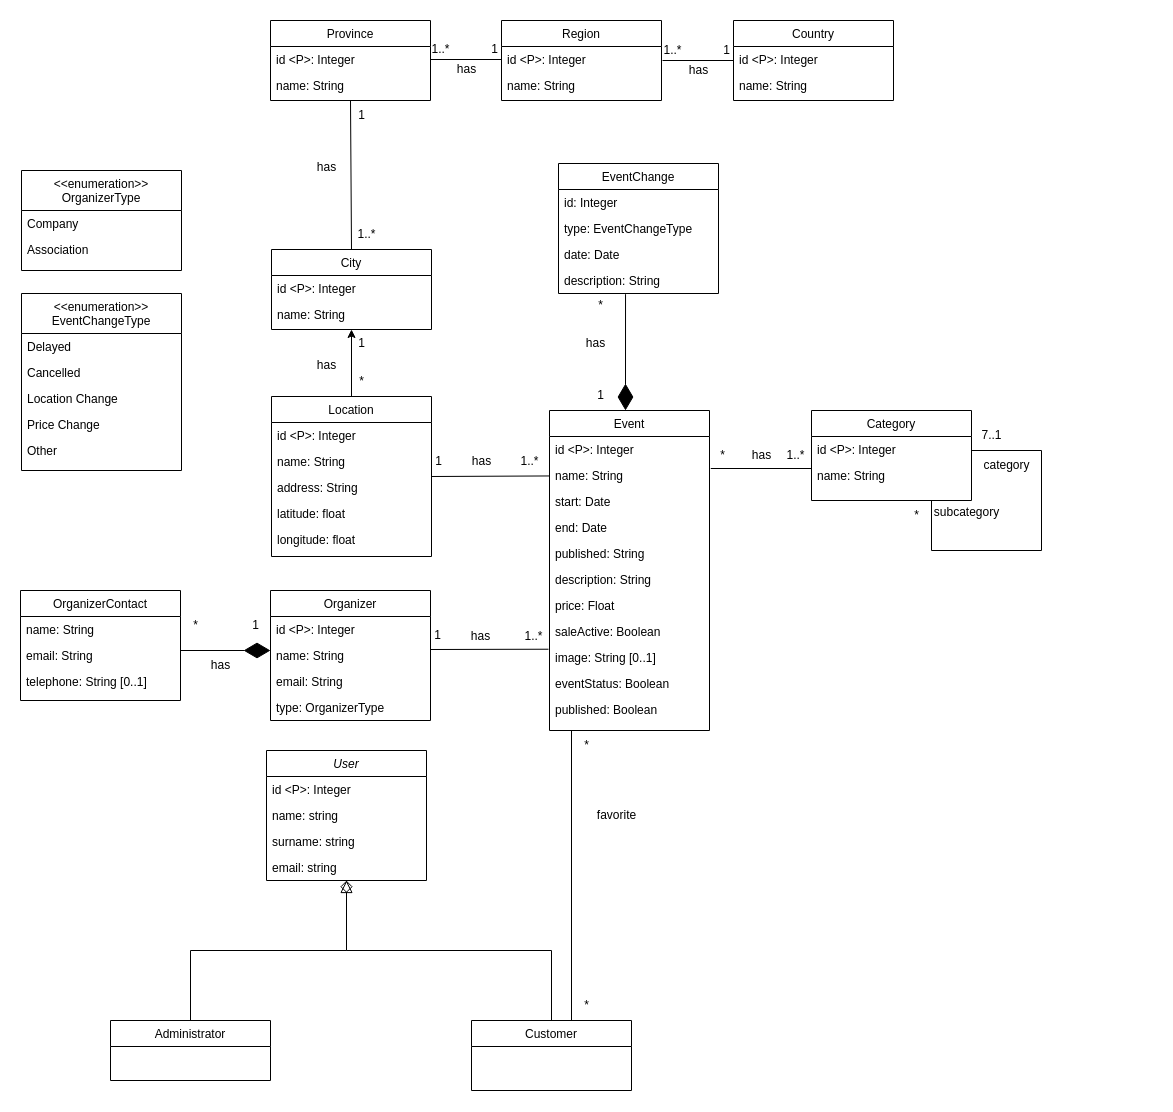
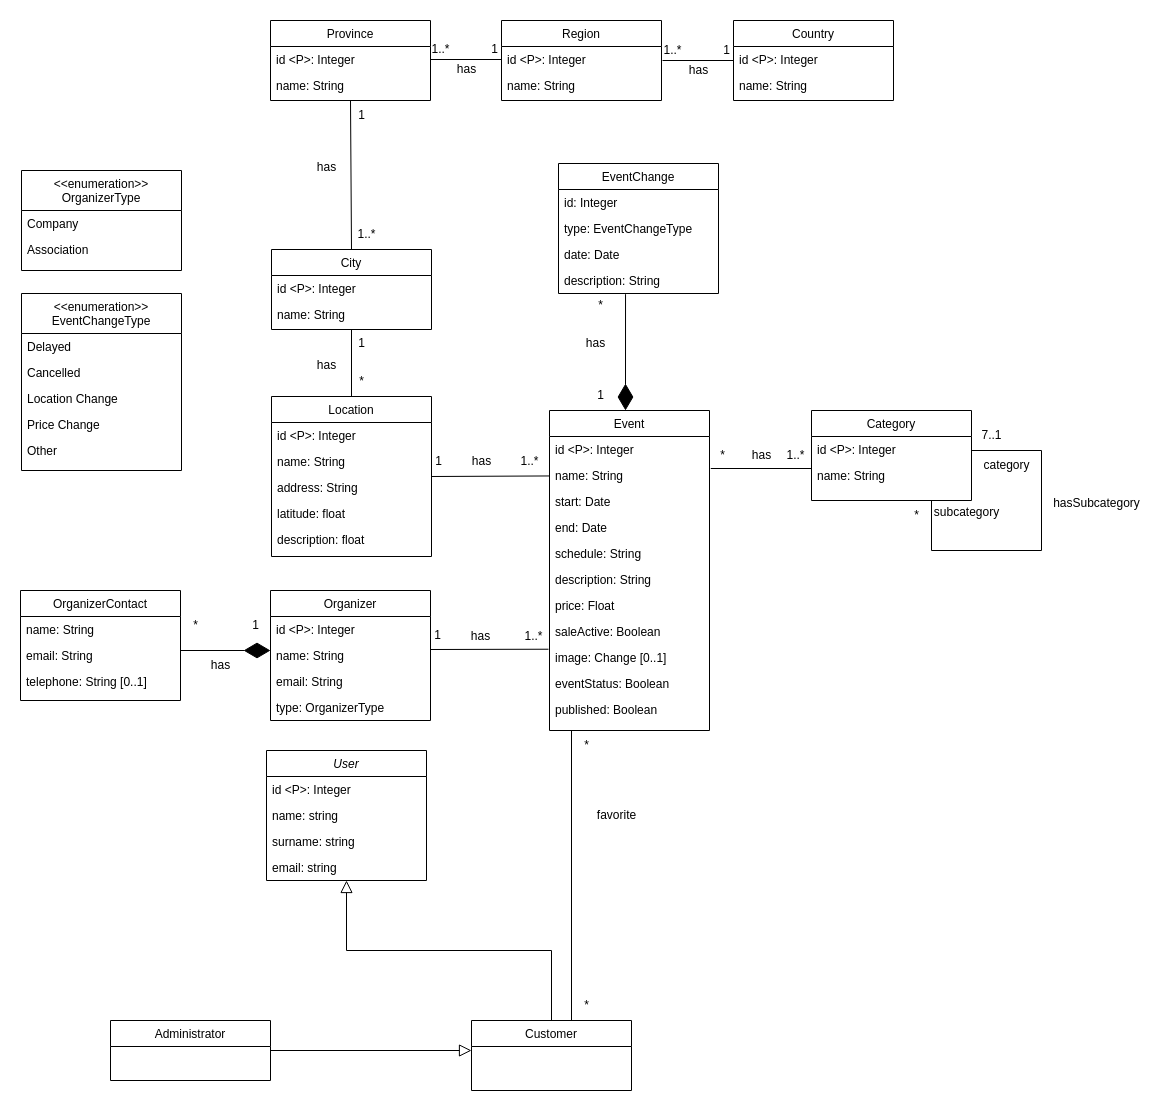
edge "Location" -> "City": arrowhead classic -> none
node "hasSubcategory": added
node "longitude: float": label "longitude: float" -> "description: float"
node "published: String": label "published: String" -> "schedule: String"
node "image: String [0..1]": label "image: String [0..1]" -> "image: Change [0..1]"
edge "Administrator" -> "User": now "Administrator" -> "Customer"
edge "Customer" -> "User": arrowhead diamond -> block
